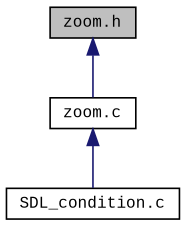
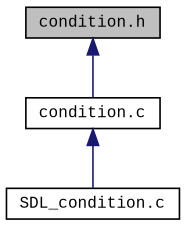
node "zoom.h": label "zoom.h" -> "condition.h"
node "zoom.c": label "zoom.c" -> "condition.c"
